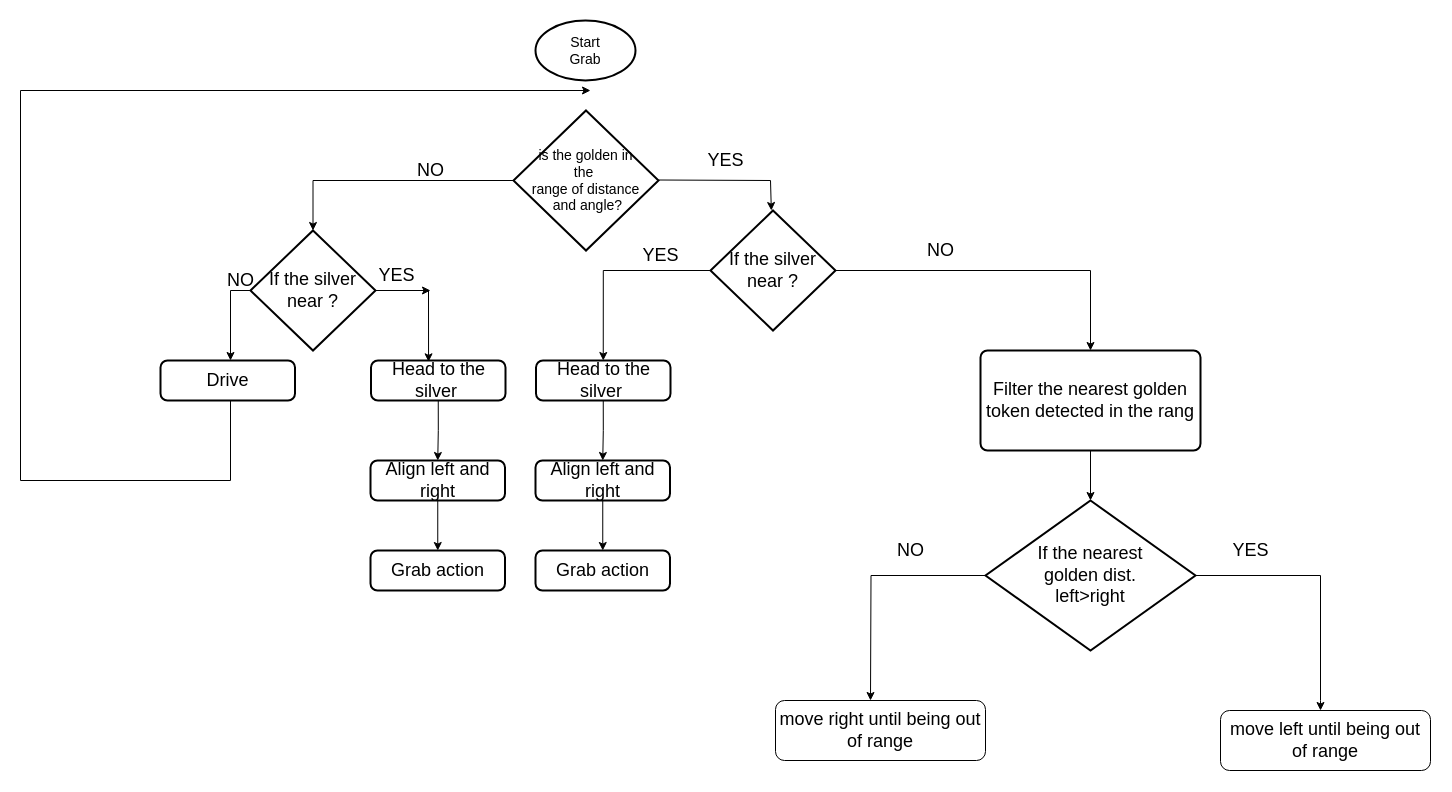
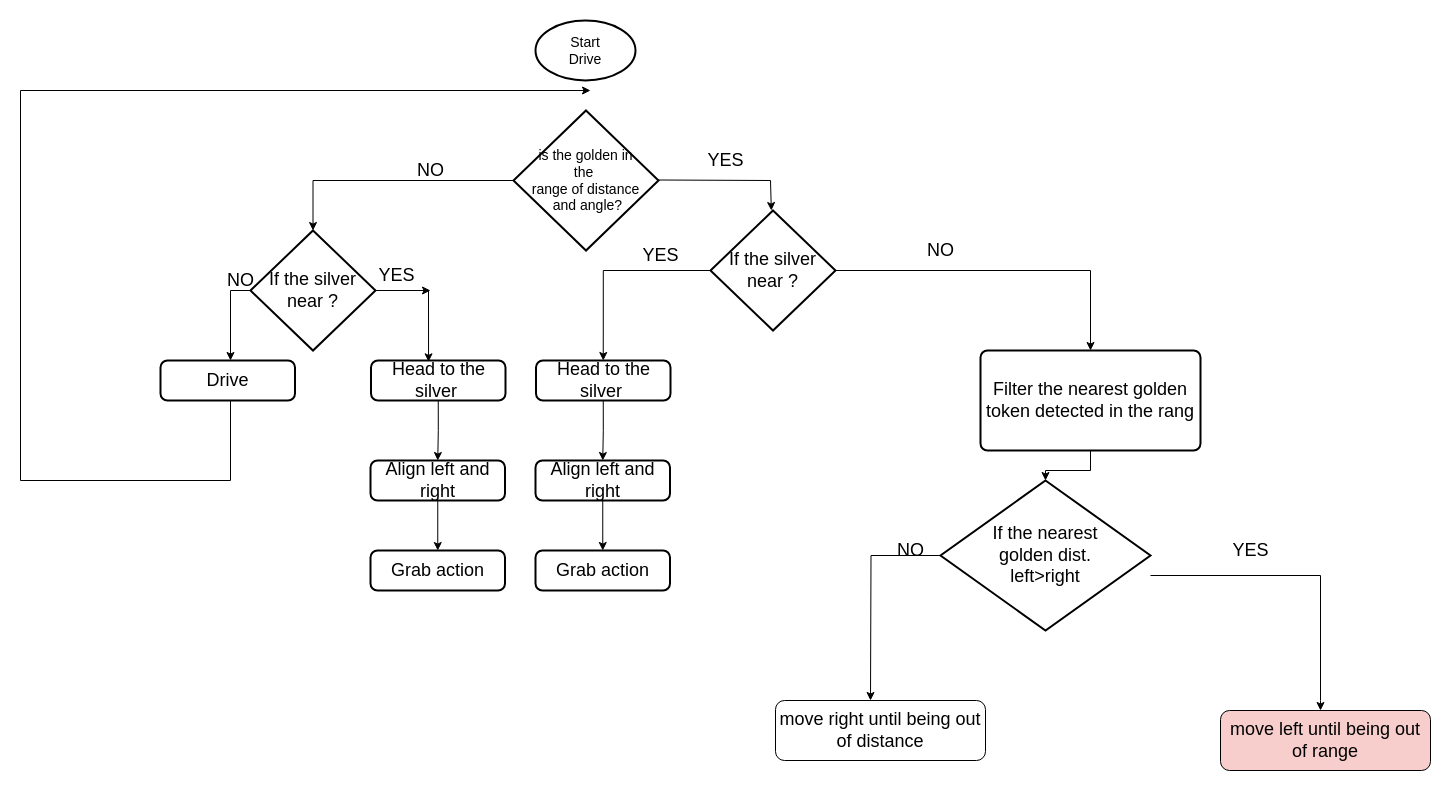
node "Start Grab": label "Start Grab" -> "Start Drive"
node "If the nearest golden dist. left>right": moved (1091, 576) -> (1046, 556)
node "move right until being out of range": label "move right until being out of range" -> "move right until being out of distance"
node "move left until being out of range": fillcolor #ffffff -> #f8cecc
